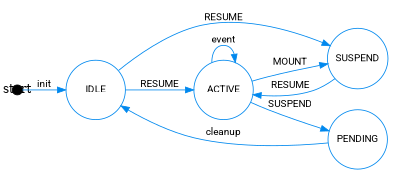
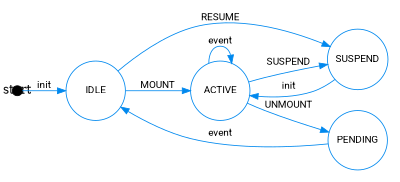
edge "ACTIVE" -> "SUSPEND": label "MOUNT" -> "SUSPEND"
edge "IDLE" -> "ACTIVE": label "RESUME" -> "MOUNT"
edge "SUSPEND" -> "ACTIVE": label "RESUME" -> "init"
edge "ACTIVE" -> "PENDING": label "SUSPEND" -> "UNMOUNT"
edge "PENDING" -> "IDLE": label "cleanup" -> "event"
